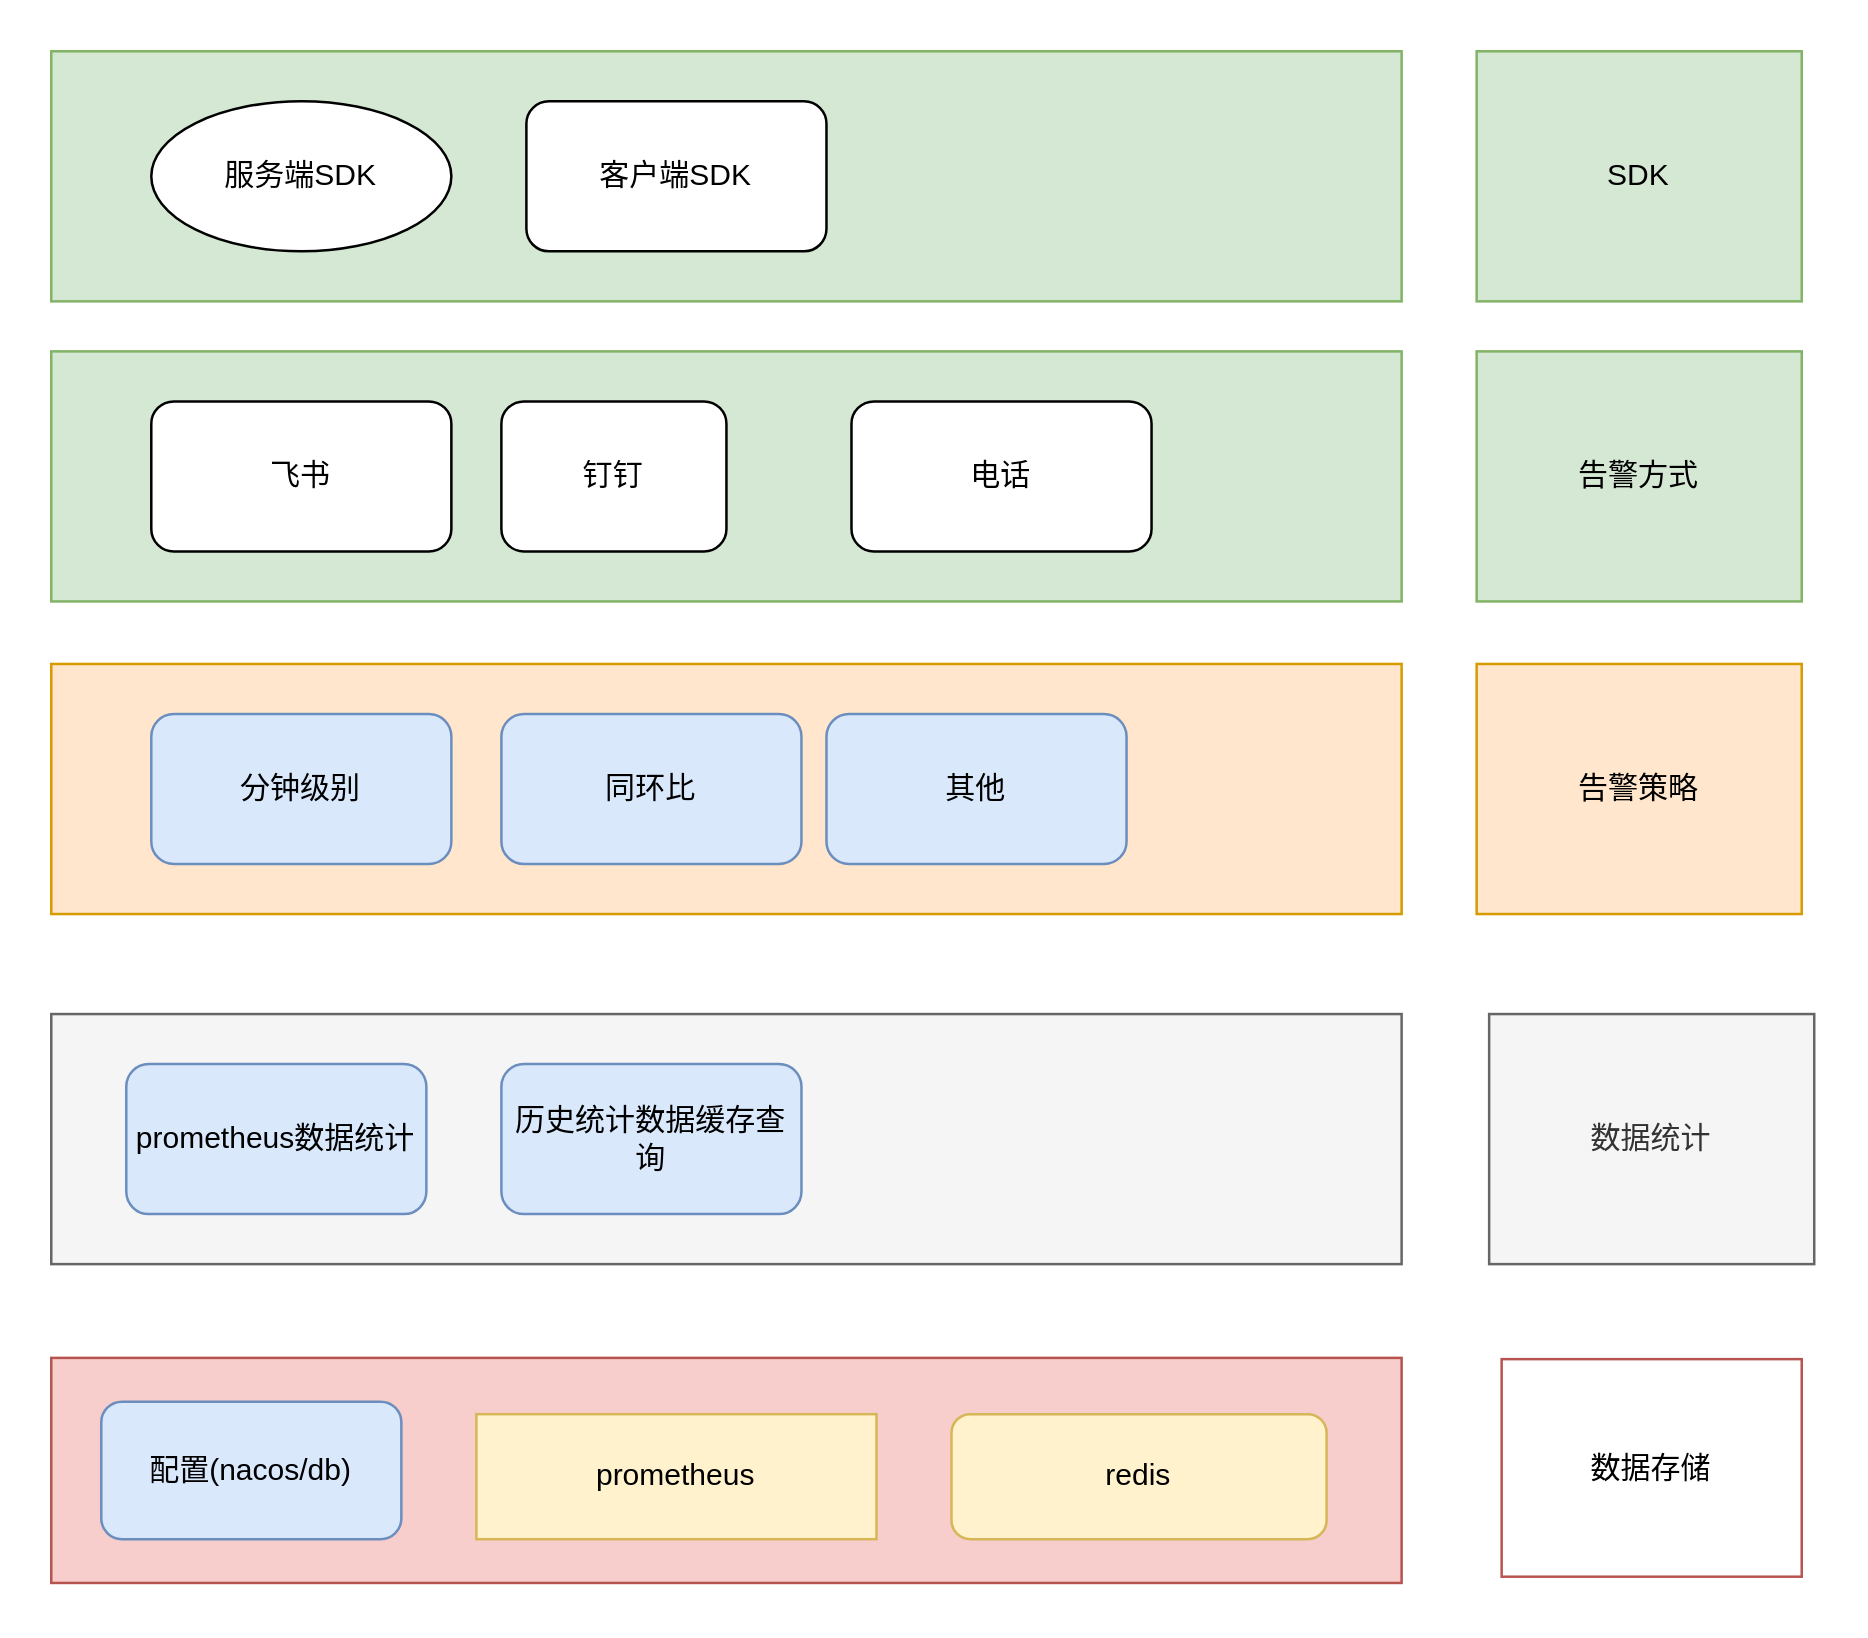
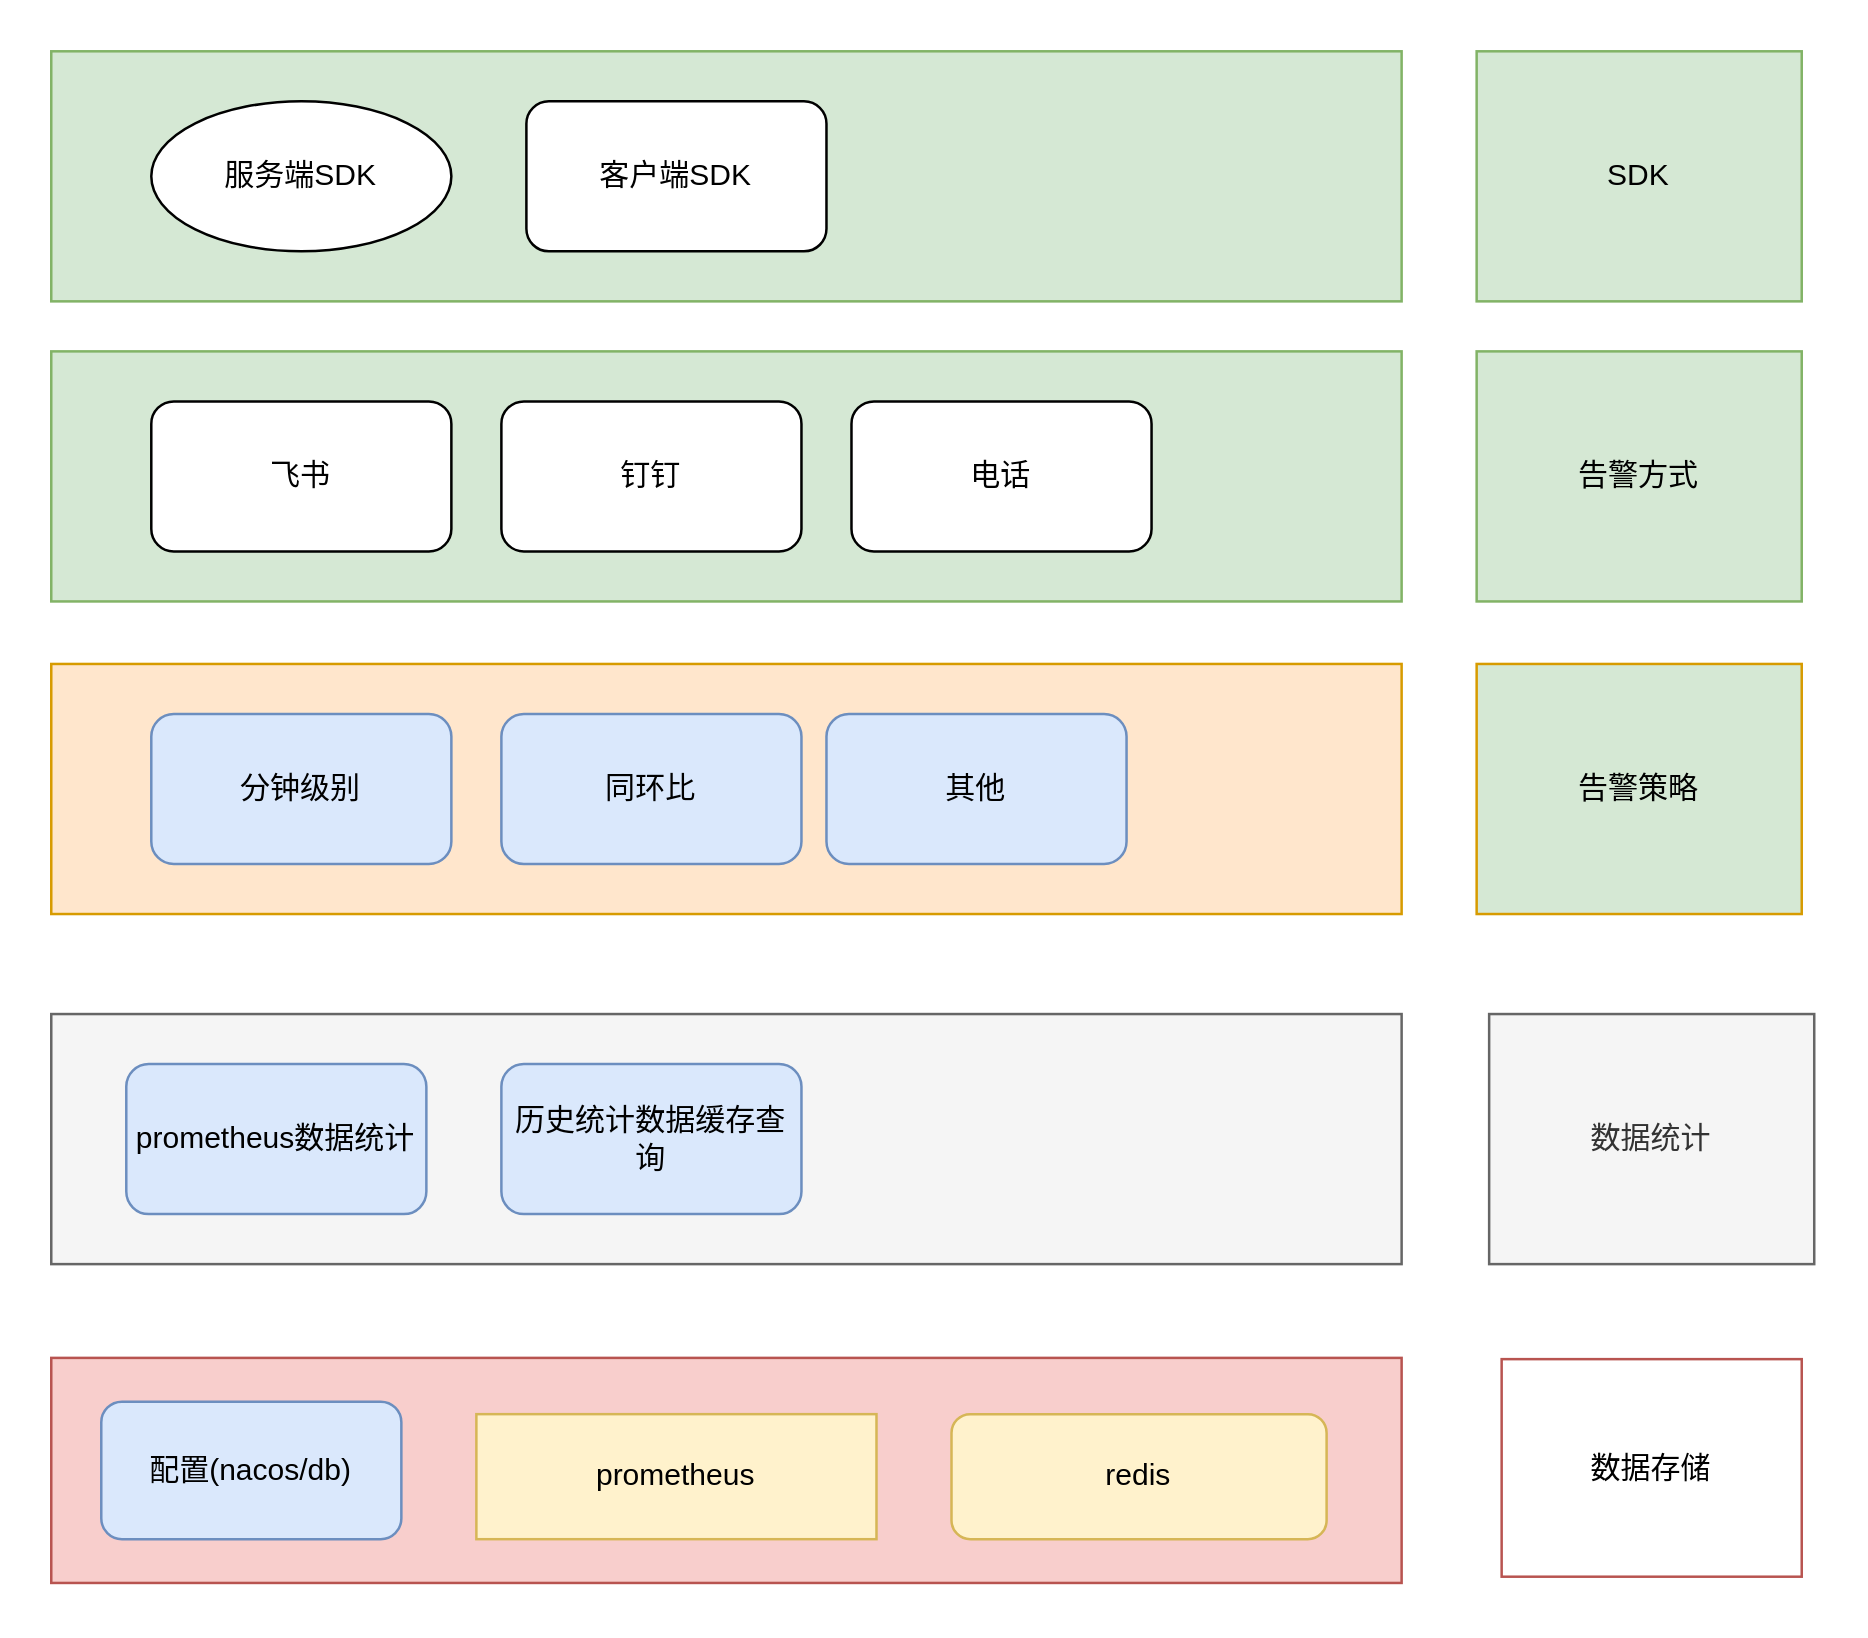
node "钉钉": size 225x150 -> 300x150
node "告警策略": fillcolor #ffe6cc -> #d5e8d4
